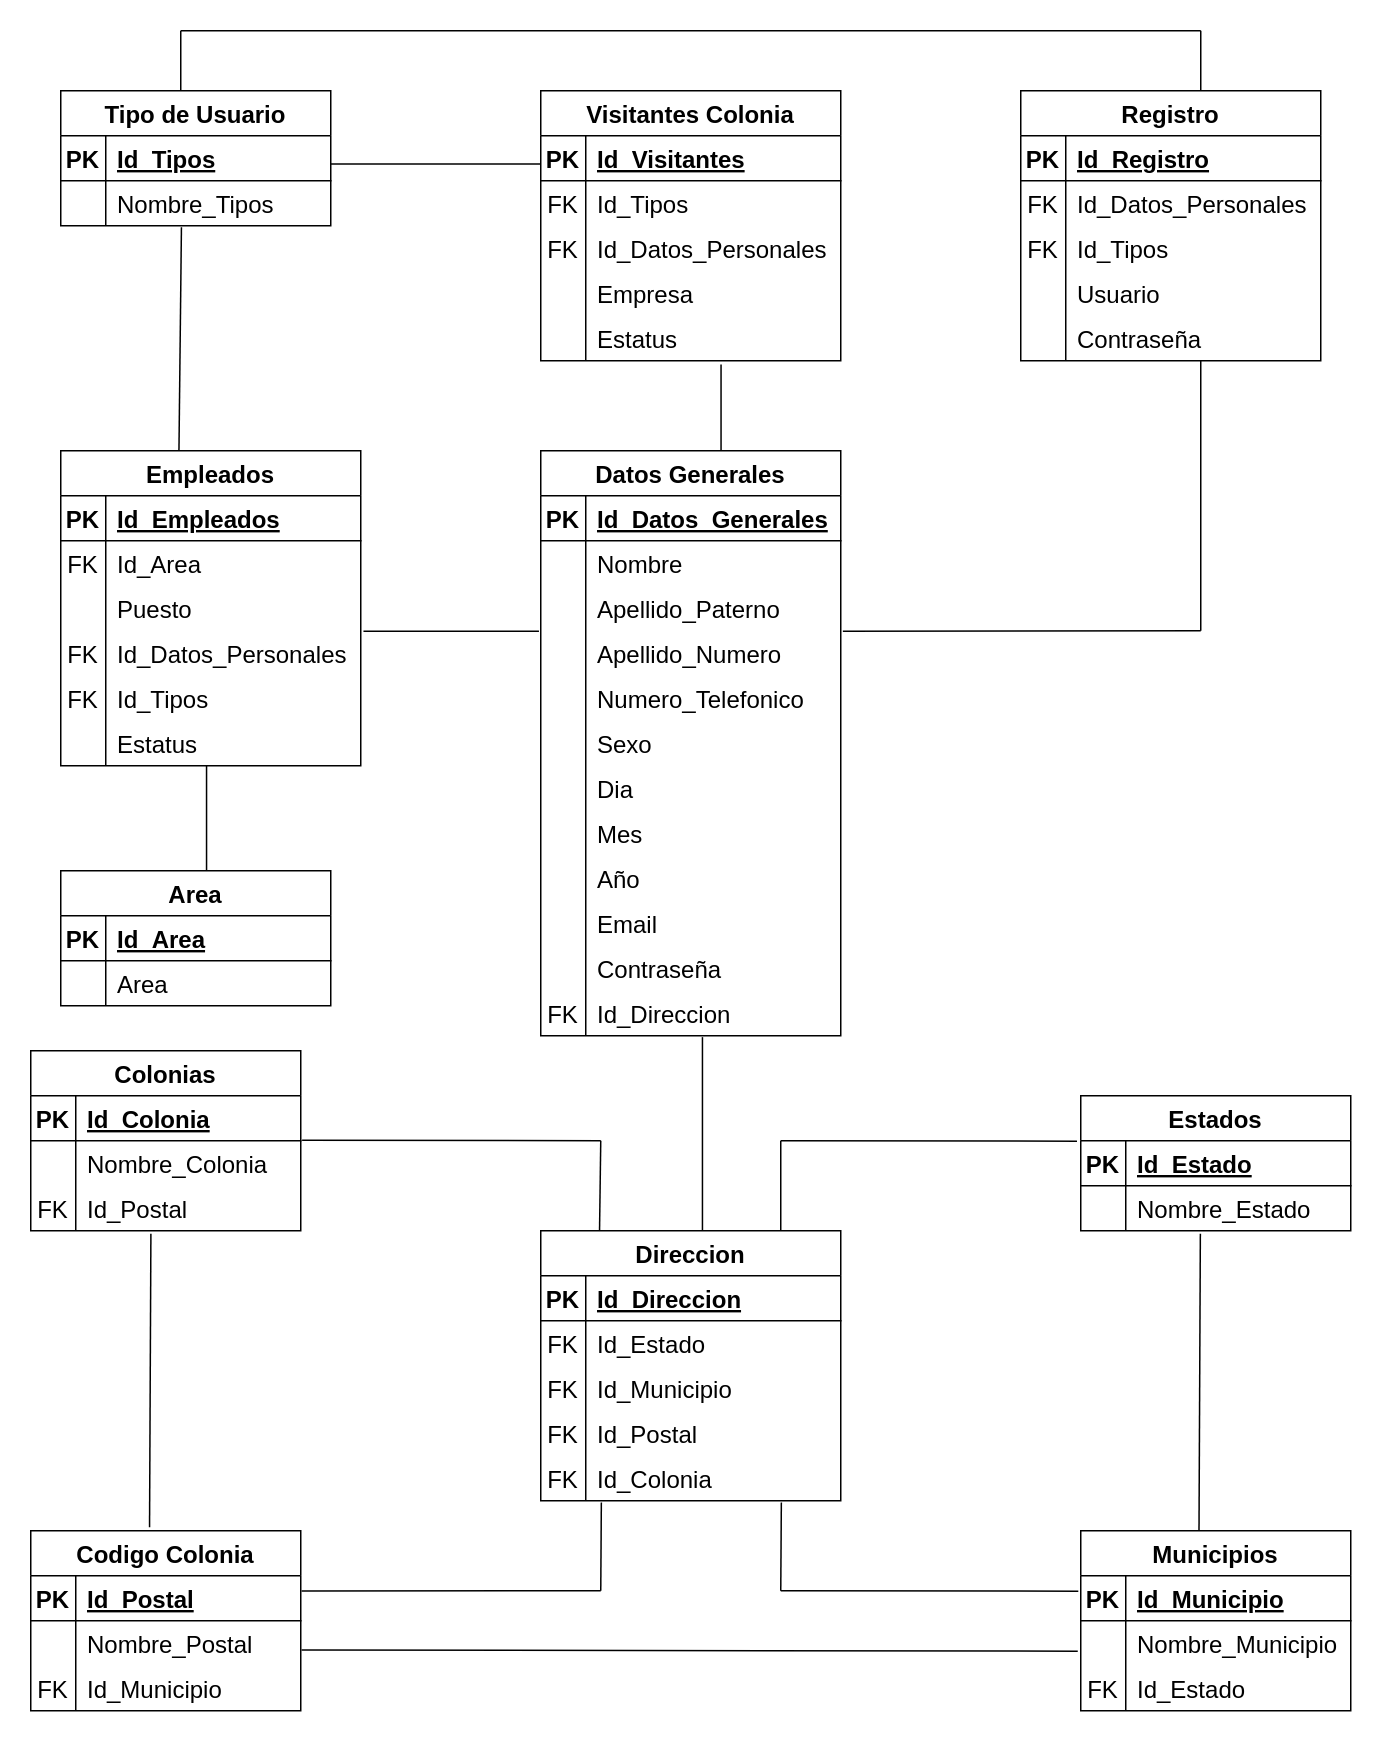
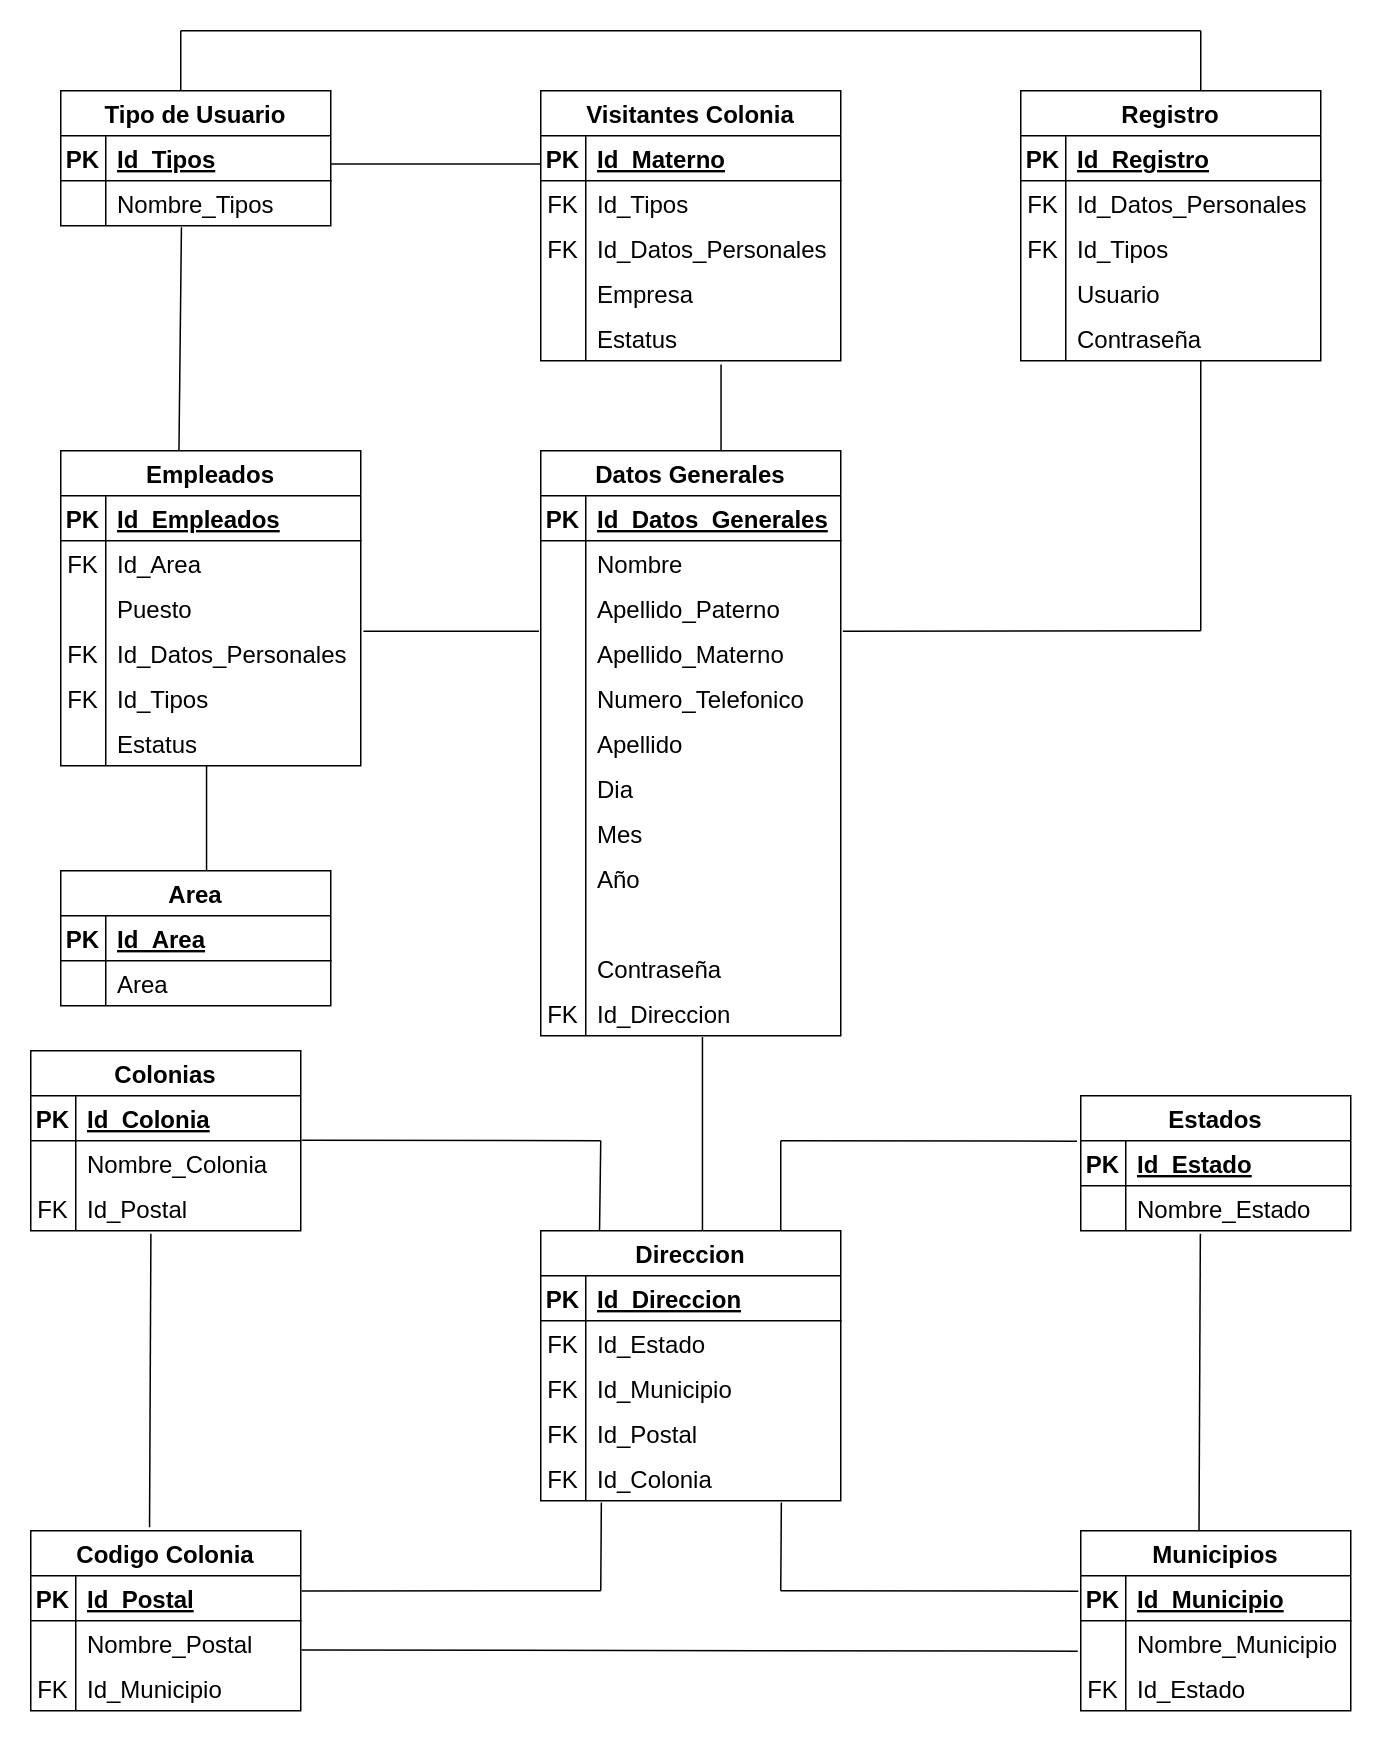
node "Id_Visitantes": label "Id_Visitantes" -> "Id_Materno"
node "Apellido_Numero": label "Apellido_Numero" -> "Apellido_Materno"
node "Sexo": label "Sexo" -> "Apellido"
node "Email": removed
